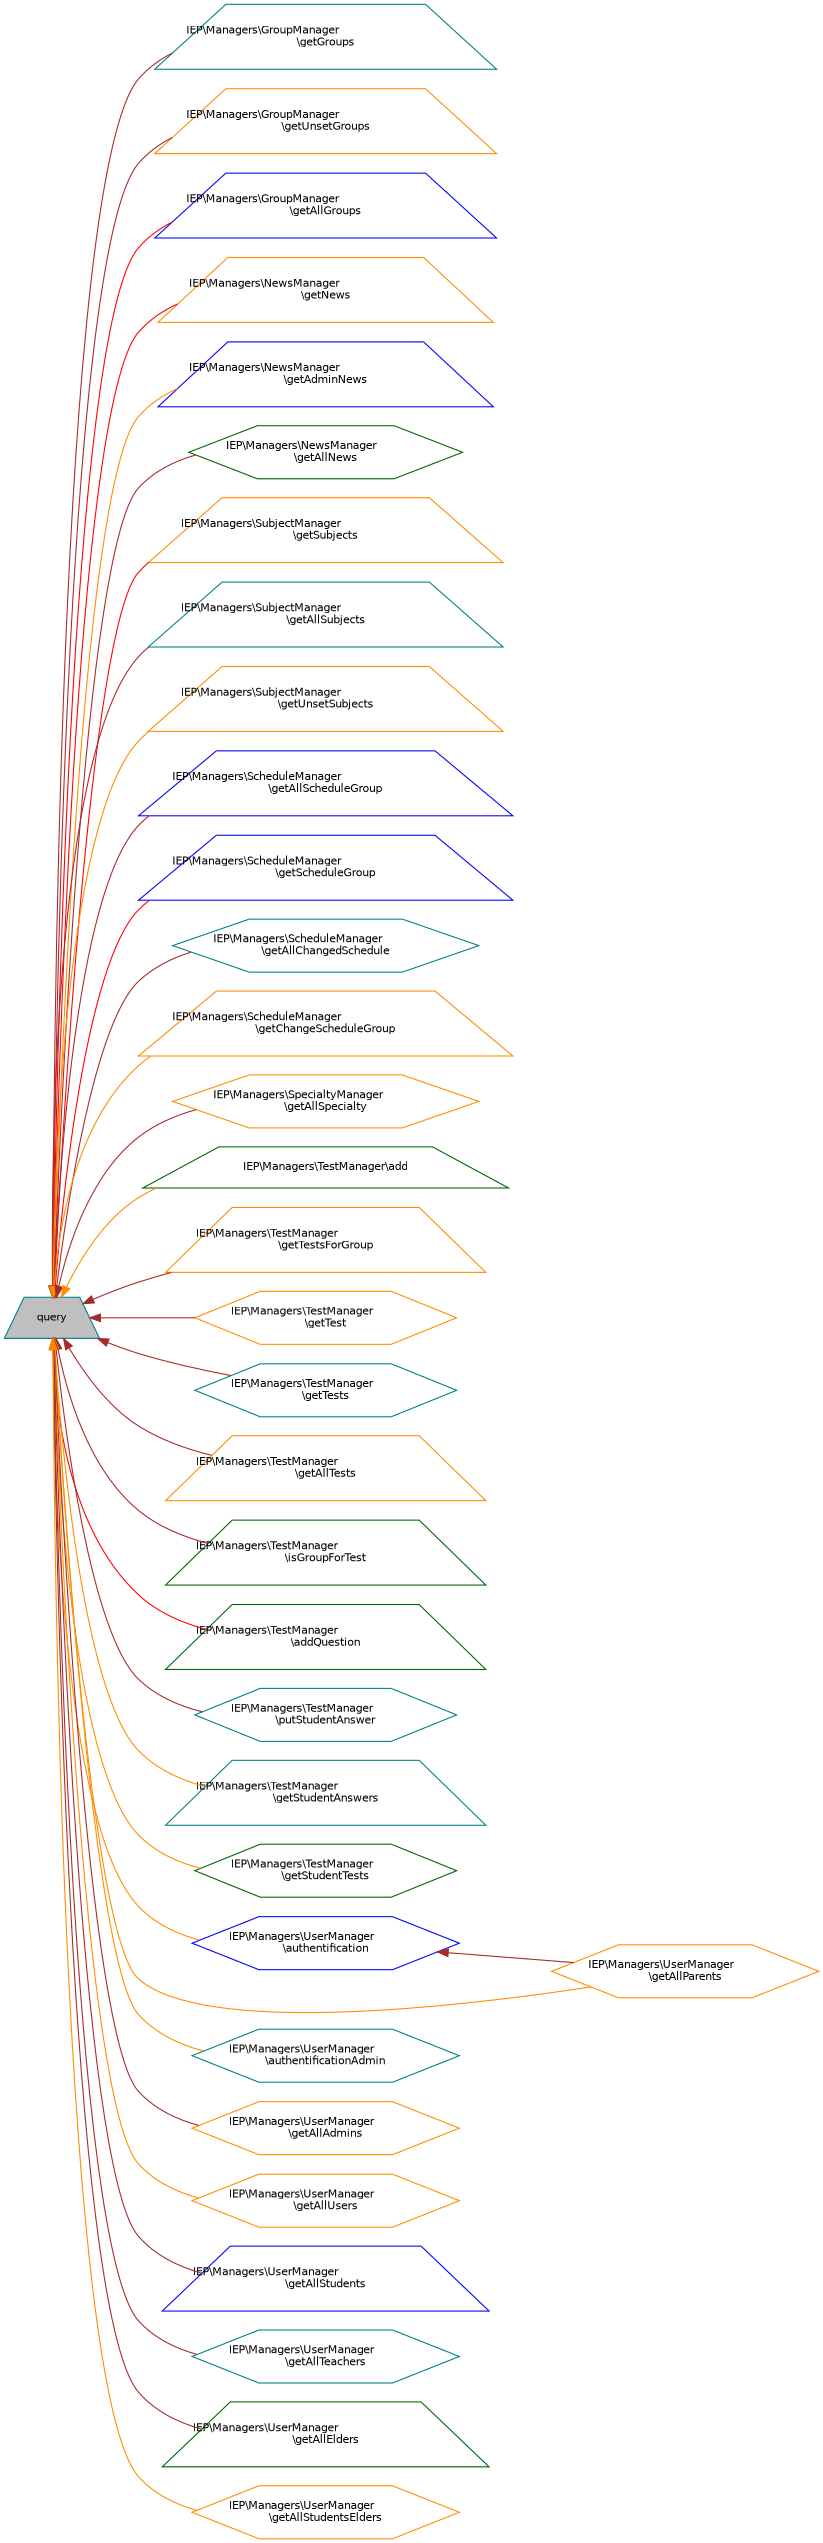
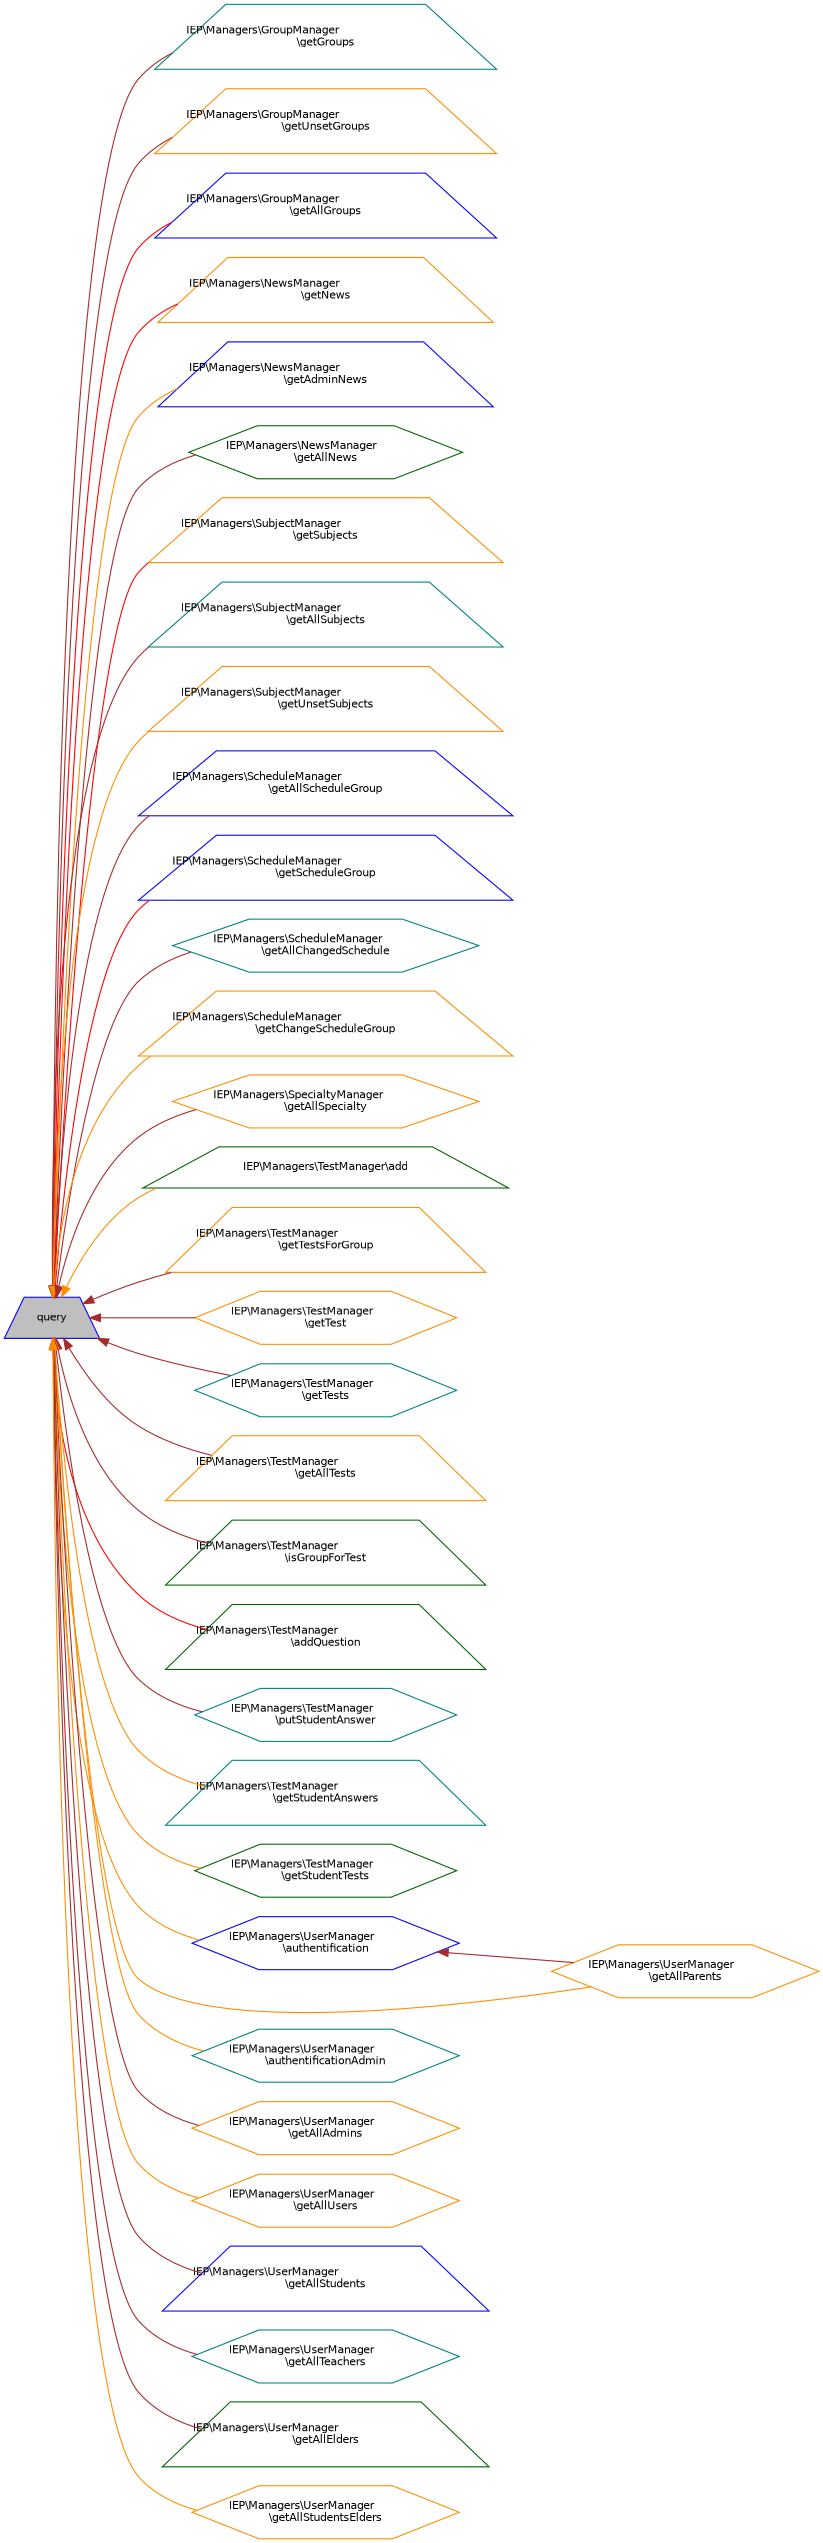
node "query": color teal -> blue
